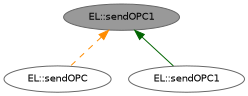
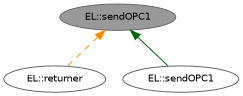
node "EL::sendOPC": label "EL::sendOPC" -> "EL::returner"
